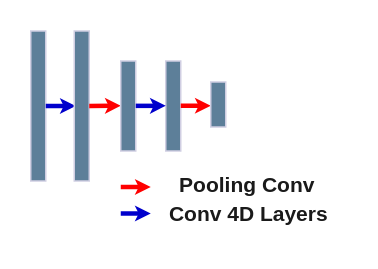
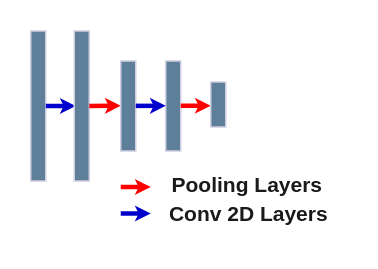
node "Pooling Conv": label "Pooling Conv" -> "Pooling Layers"
node "Conv 4D Layers": label "Conv 4D Layers" -> "Conv 2D Layers"
